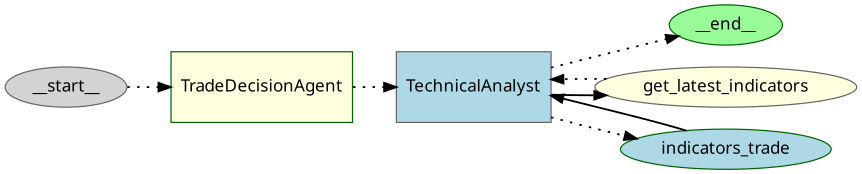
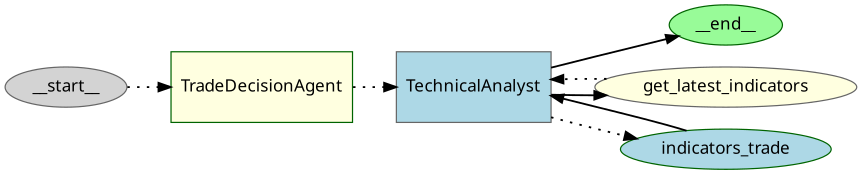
edge "TechnicalAnalyst" -> "__end__": style dotted -> solid
